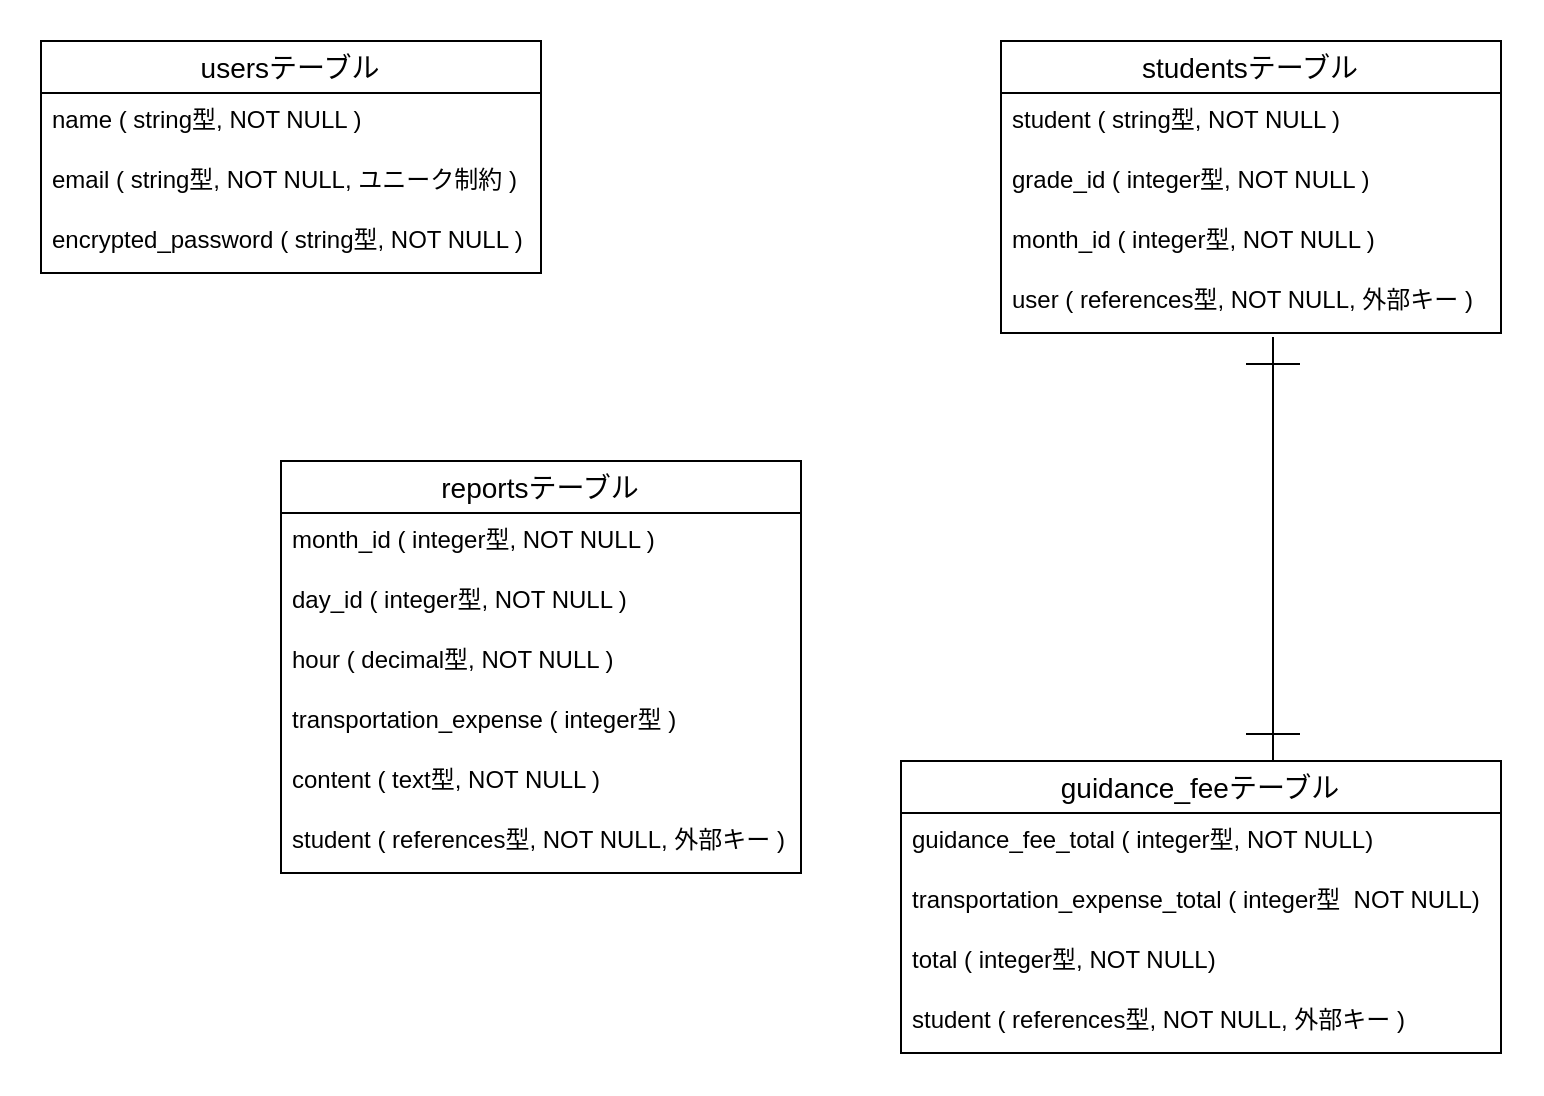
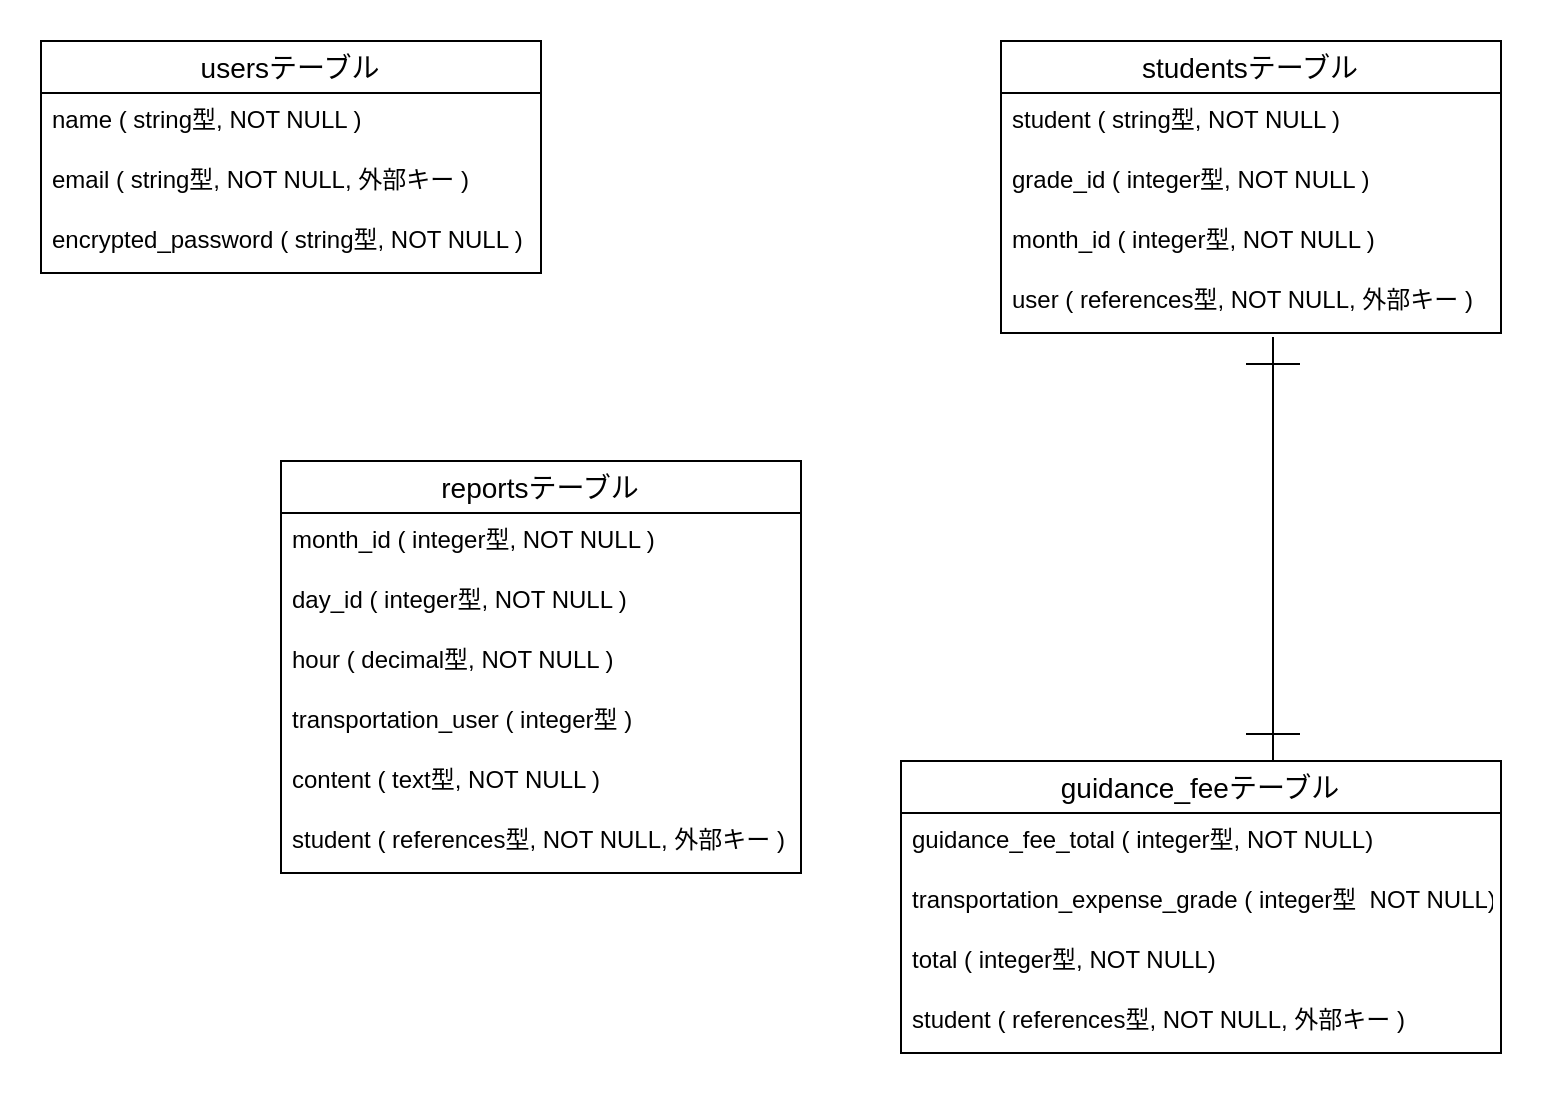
node "email ( string型, NOT NULL, ユニーク制約 )": label "email ( string型, NOT NULL, ユニーク制約 )" -> "email ( string型, NOT NULL, 外部キー )"
node "transportation_expense ( integer型 )": label "transportation_expense ( integer型 )" -> "transportation_user ( integer型 )"
node "transportation_expense_total ( integer型 NOT NULL)": label "transportation_expense_total ( integer型 NOT NULL)" -> "transportation_expense_grade ( integer型 NOT NULL)"
